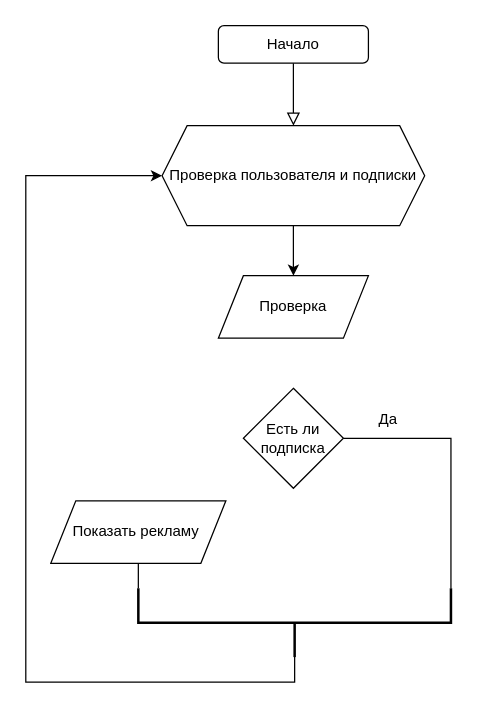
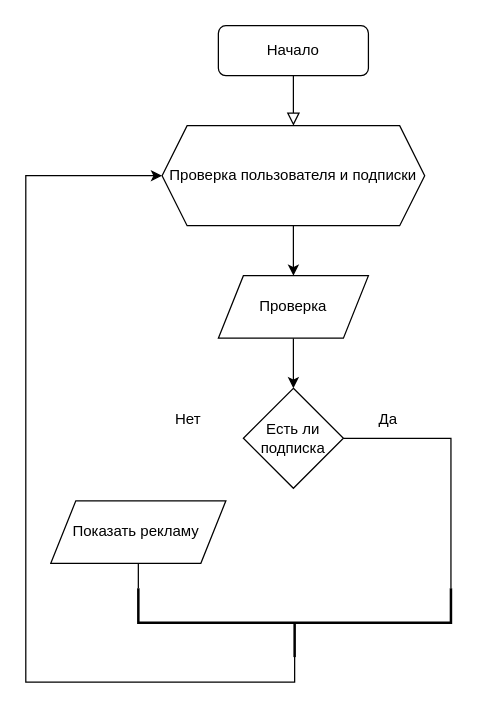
node "Начало": size 150x38 -> 150x50
edge "Проверка" -> "Есть ли подписка": added
node "Нет": added
